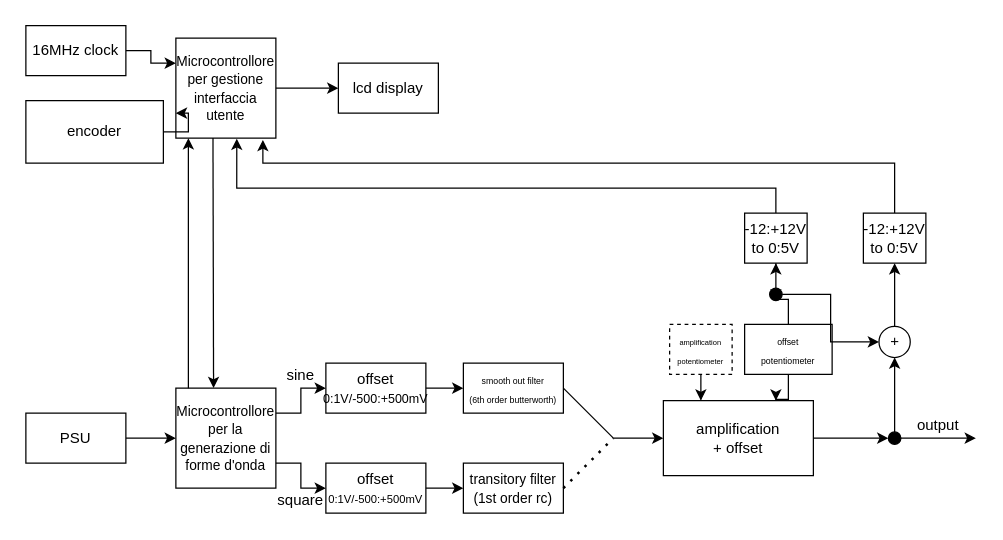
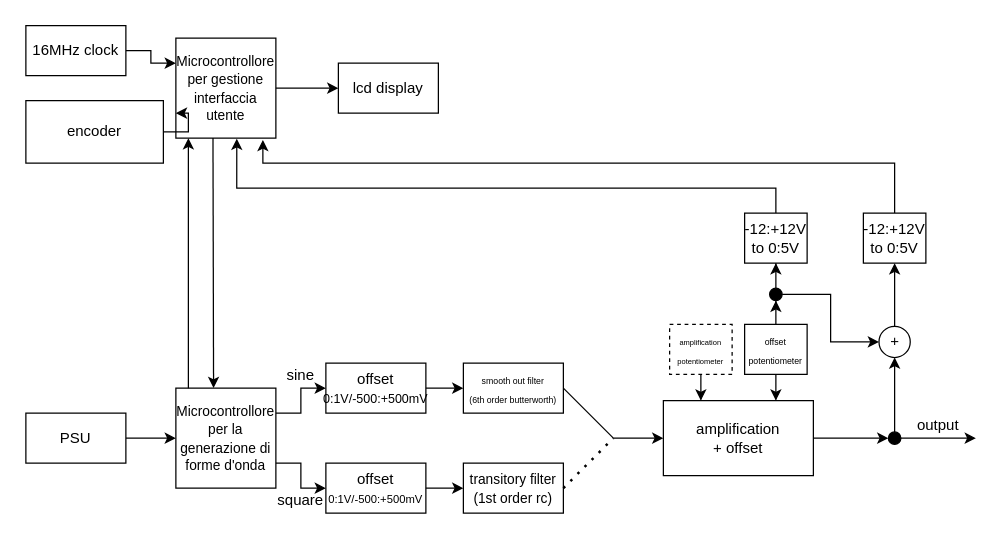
node "offset potentiometer": size 88x50 -> 63x50
